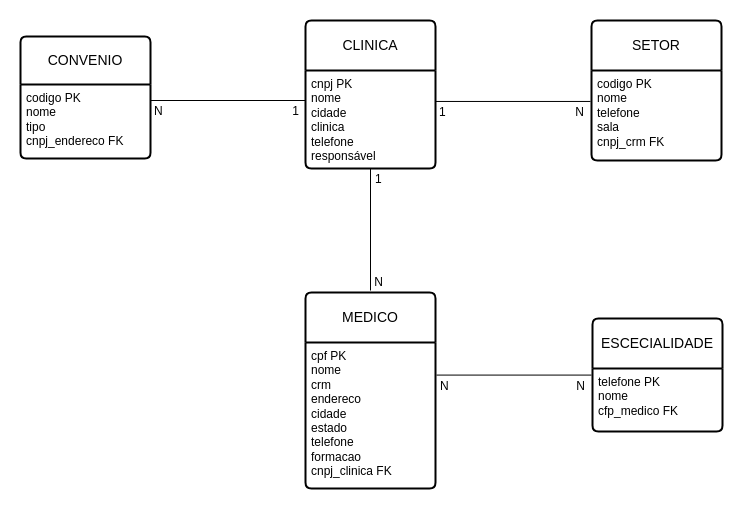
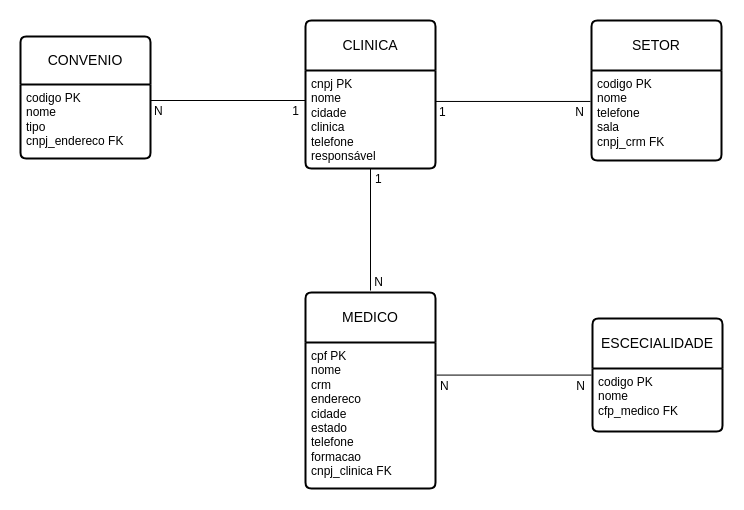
node "telefone PK nome cfp_medico FK": label "telefone PK nome cfp_medico FK" -> "codigo PK nome cfp_medico FK"
